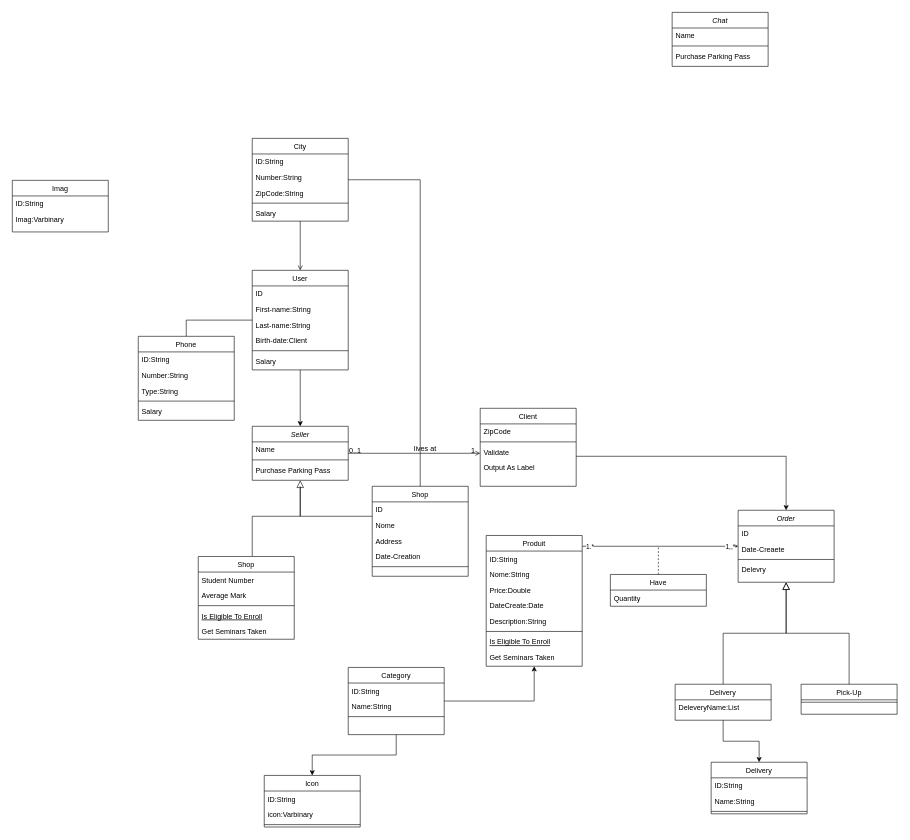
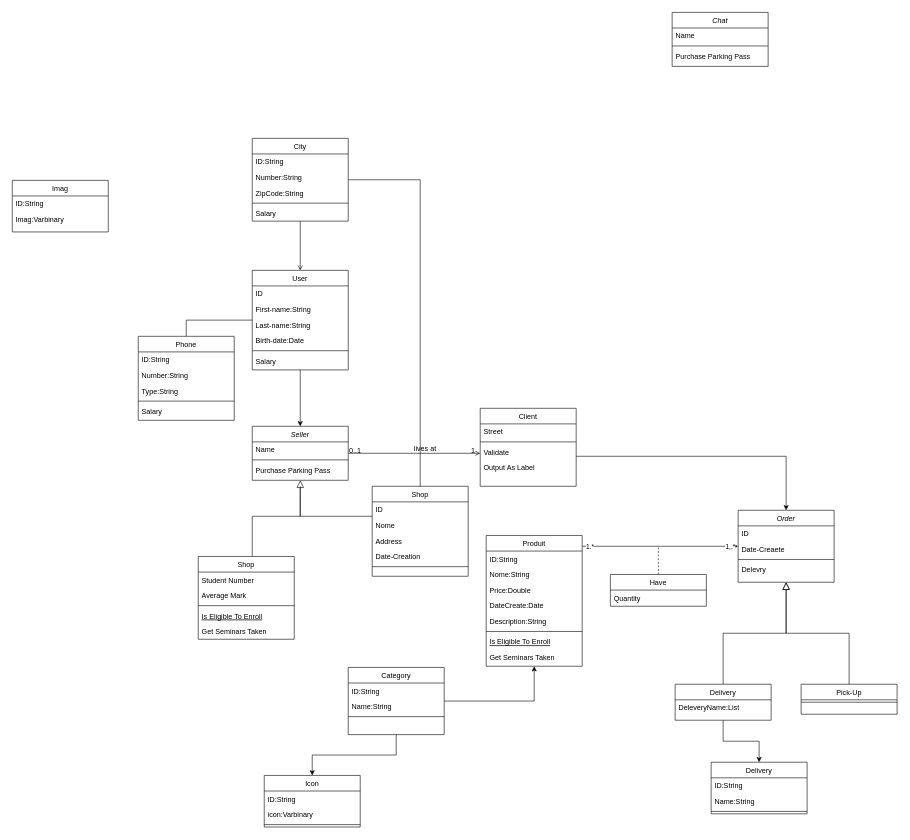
node "Birth-date:Client": label "Birth-date:Client" -> "Birth-date:Date"
node "ZipCode": label "ZipCode" -> "Street"
